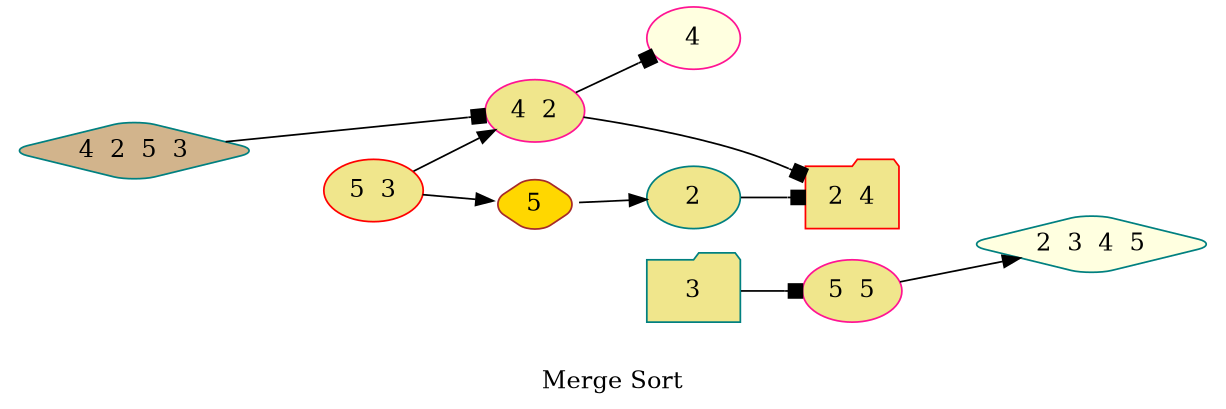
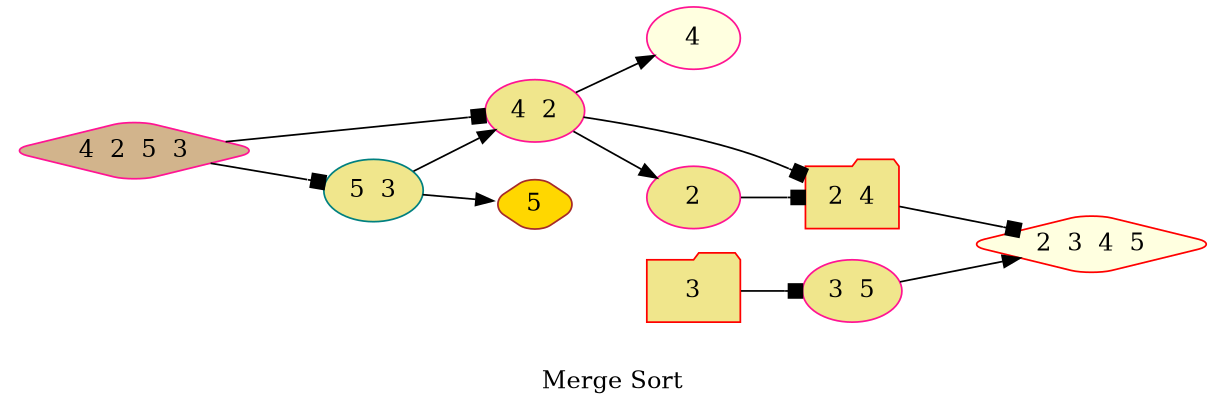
edge "4  2" -> "4": arrowhead box -> normal
node "4  2  5  3": color teal -> deeppink
edge "4  2  5  3" -> "5  3": added
node "5  3": color red -> teal
node "2": color teal -> deeppink
edge "5" -> "2": now "4  2" -> "2"
edge "2  4" -> "2  3  4  5": added
node "2  3  4  5": color teal -> red
node "3": color teal -> red
node "5  5": label "5  5" -> "3  5"
